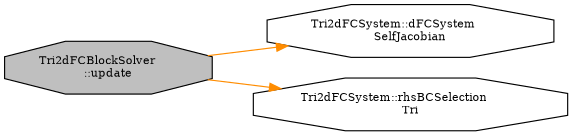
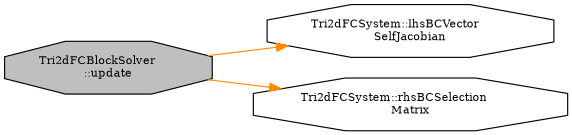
node "Tri2dFCSystem::dFCSystem SelfJacobian": label "Tri2dFCSystem::dFCSystem SelfJacobian" -> "Tri2dFCSystem::lhsBCVector SelfJacobian"
node "Tri2dFCSystem::rhsBCSelection Tri": label "Tri2dFCSystem::rhsBCSelection Tri" -> "Tri2dFCSystem::rhsBCSelection Matrix"
